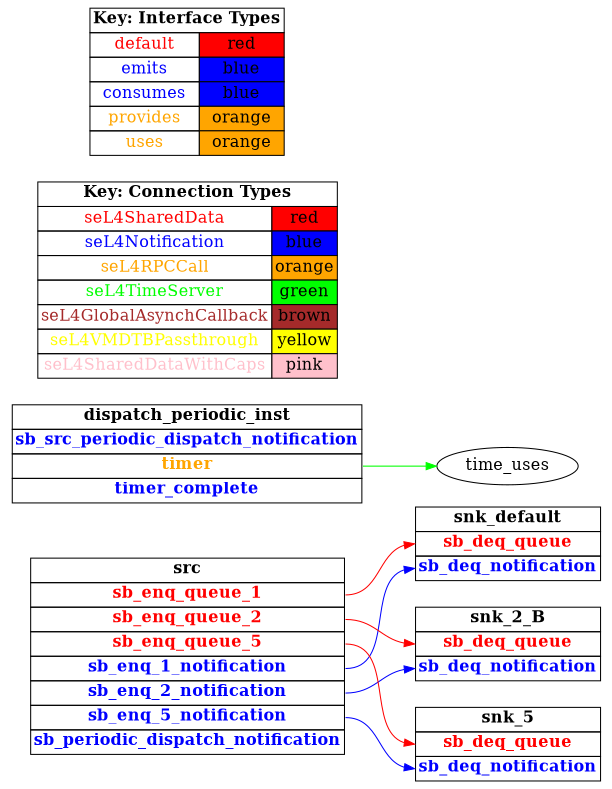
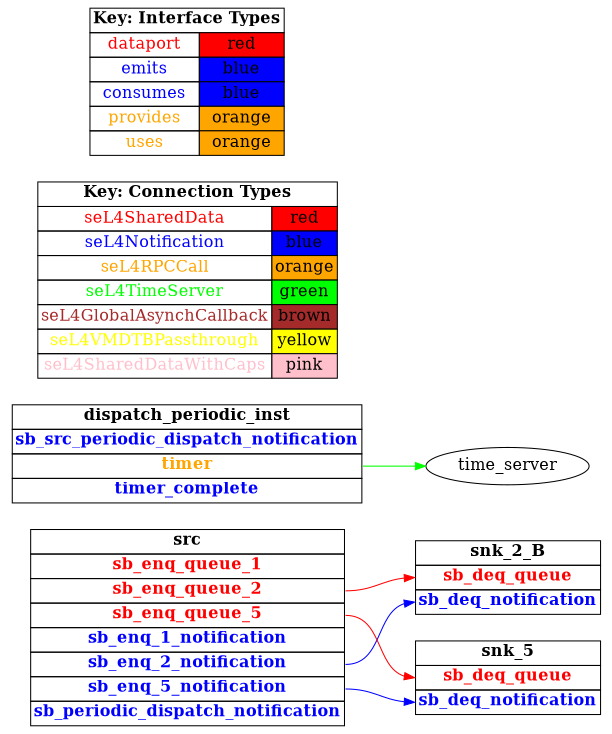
node "Key: Interface Types": text "default" -> "dataport"
node "time_uses": label "time_uses" -> "time_server"
node "snk_default": removed
